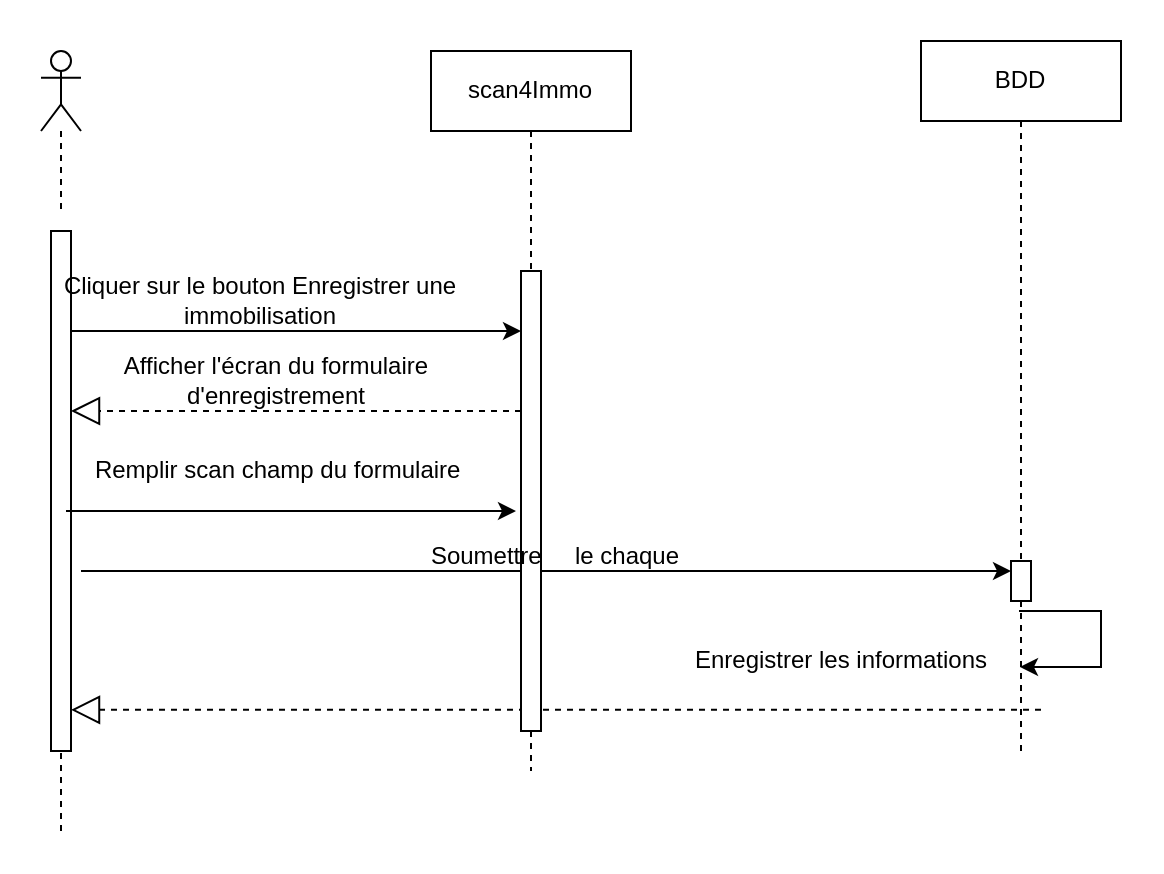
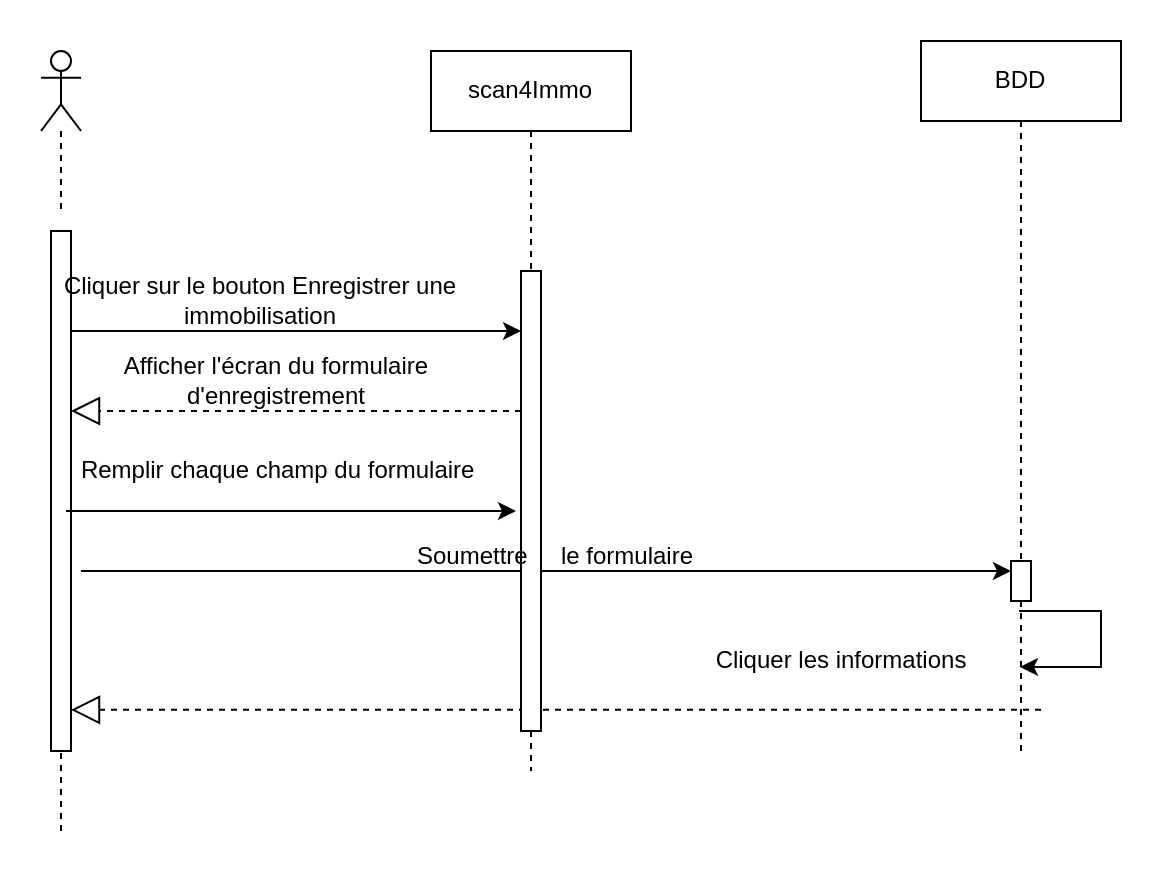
node "Remplir scan champ du formulaire": label "Remplir scan champ du formulaire" -> "Remplir chaque champ du formulaire"
node "Soumettre le chaque": label "Soumettre le chaque" -> "Soumettre le formulaire"
node "Enregistrer les informations": label "Enregistrer les informations" -> "Cliquer les informations"
